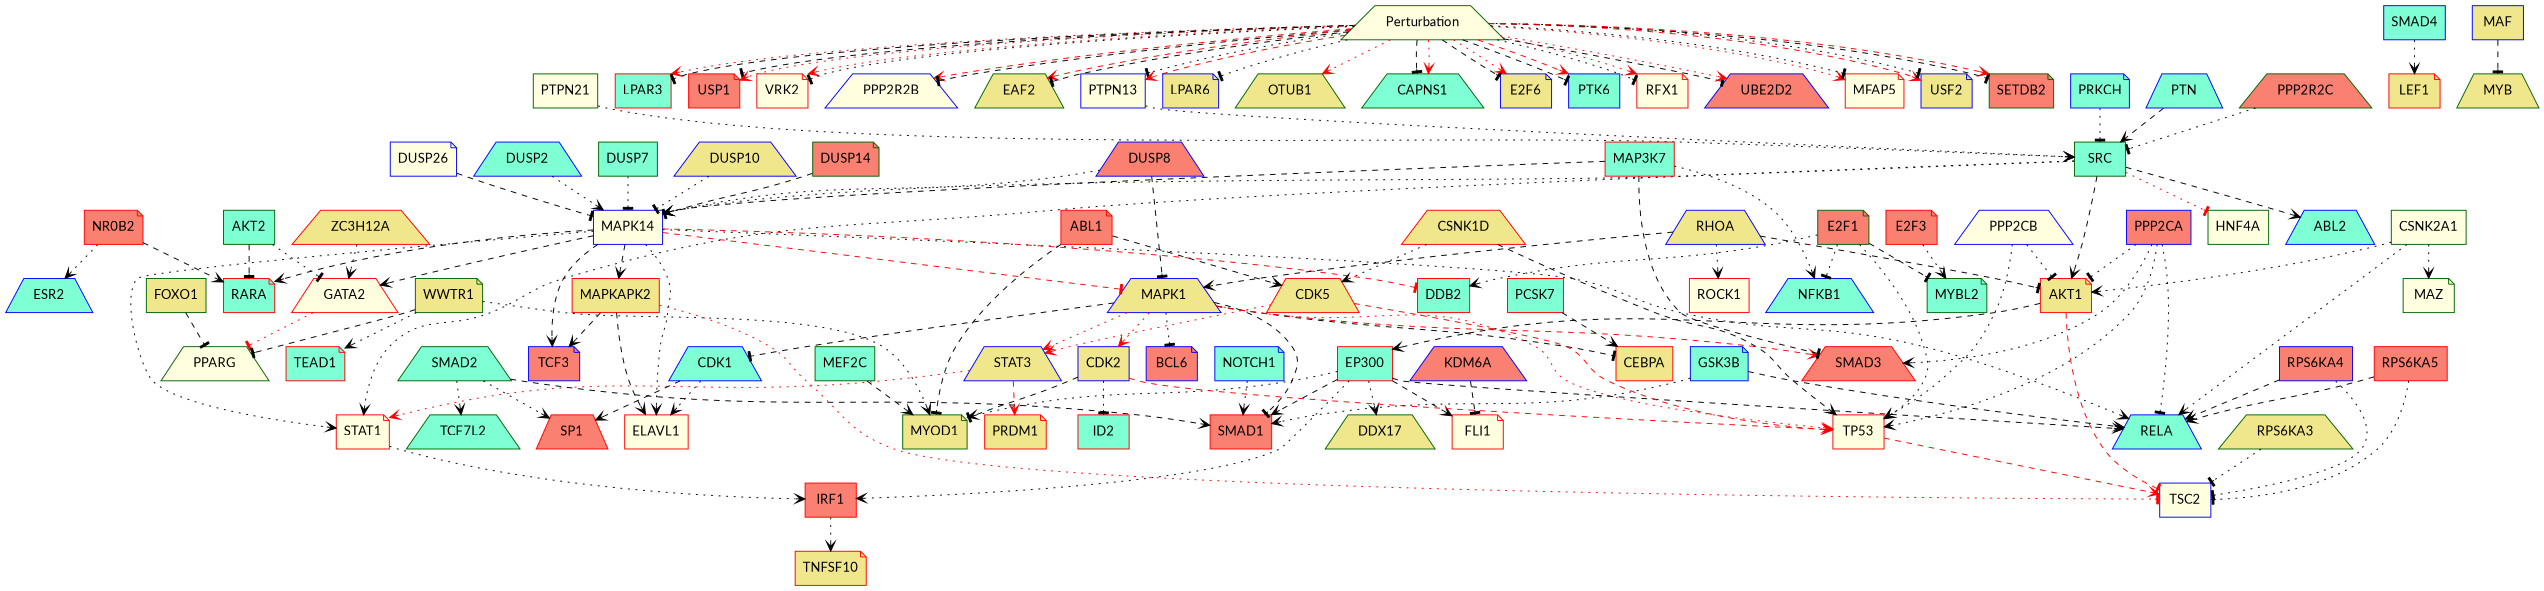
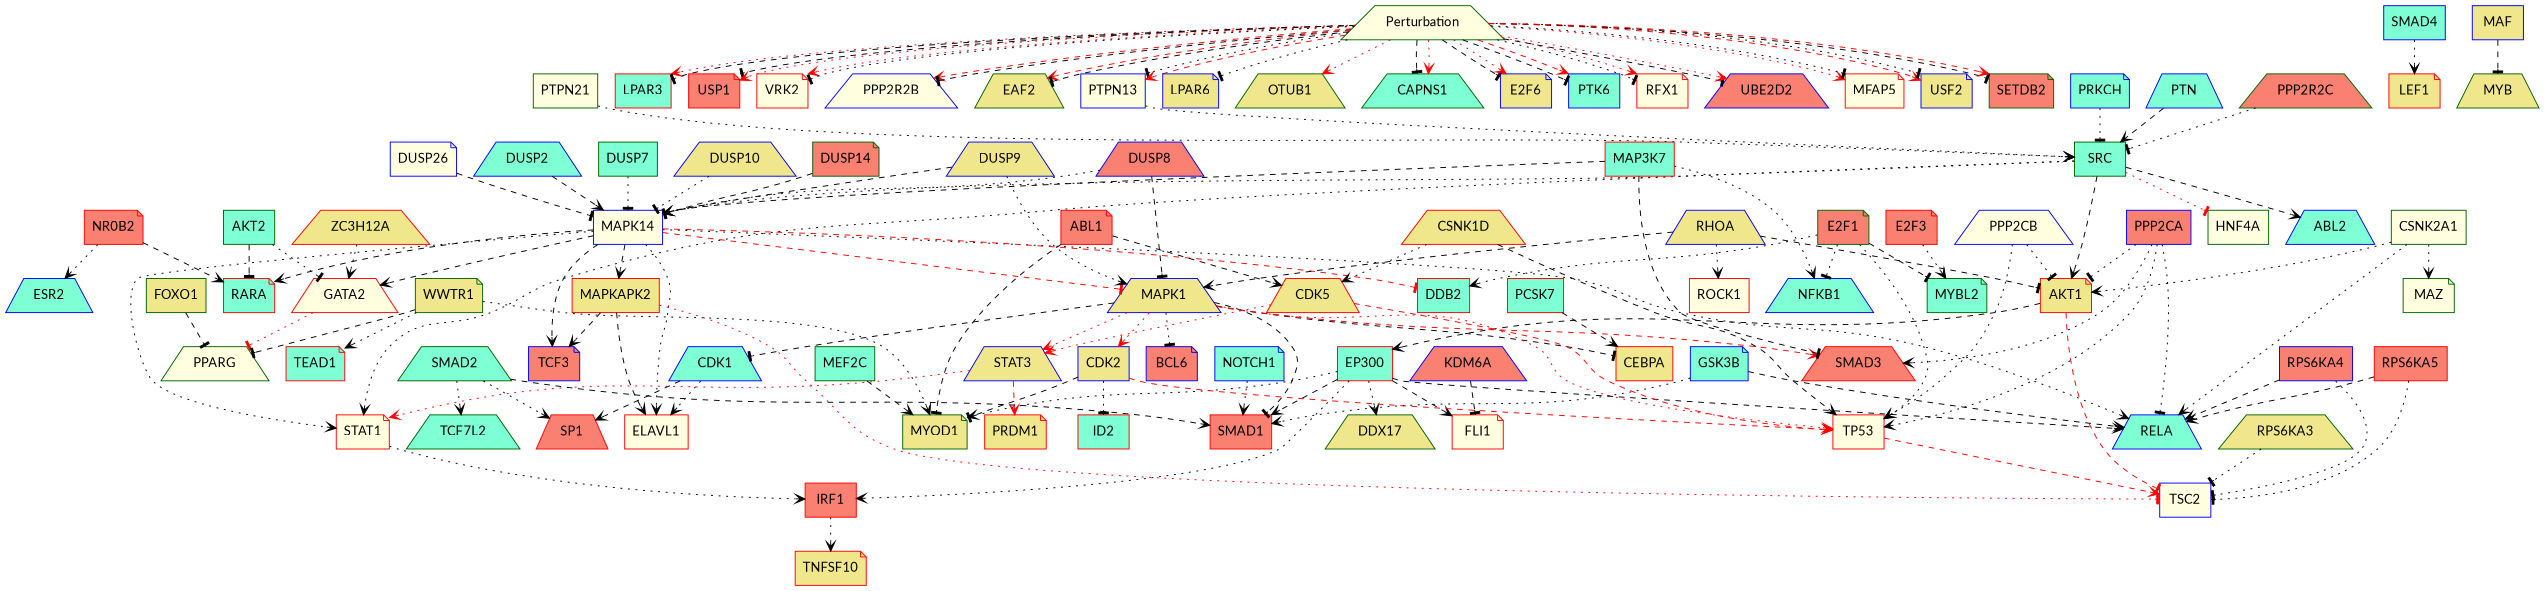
node "DUSP9": added
edge "DUSP2" -> "MAPK14": style dotted -> dashed
